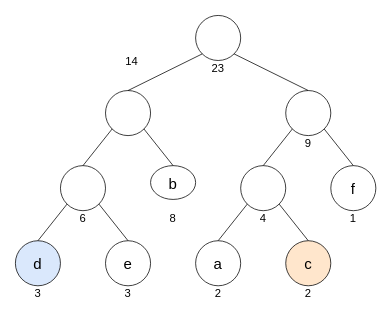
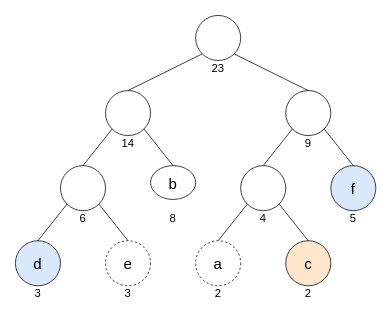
node "14": moved (132, 60) -> (128, 143)
node "f": fillcolor #ffffff -> #dae8fc
node "1": label "1" -> "5"
node "e": style solid -> dashed
node "a": style solid -> dashed
